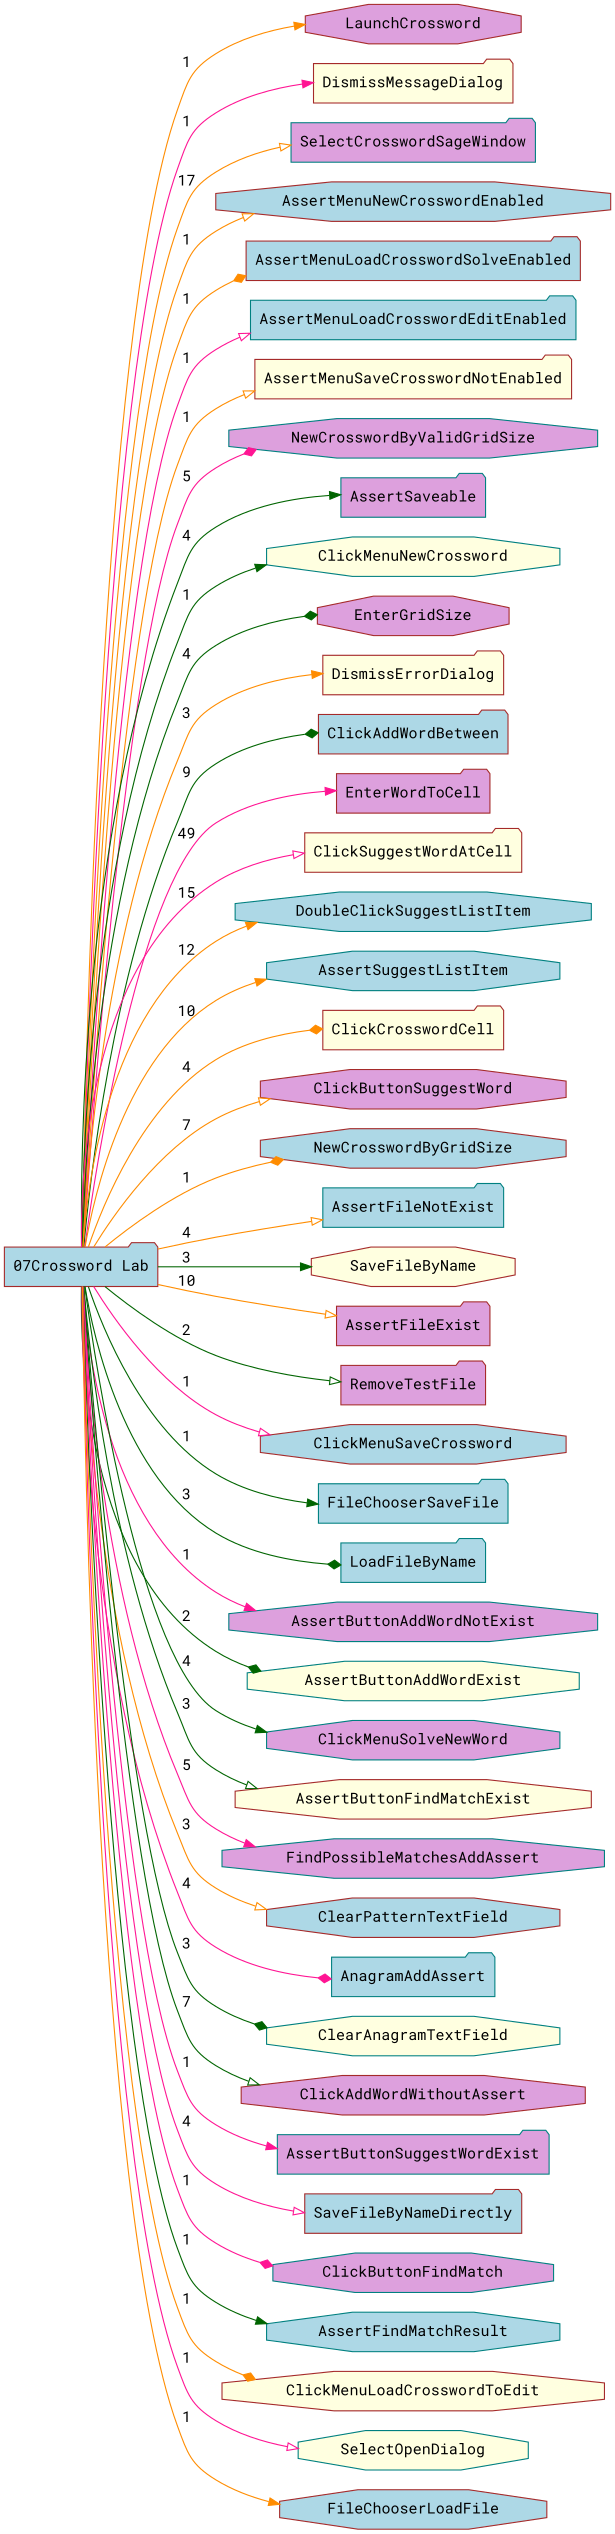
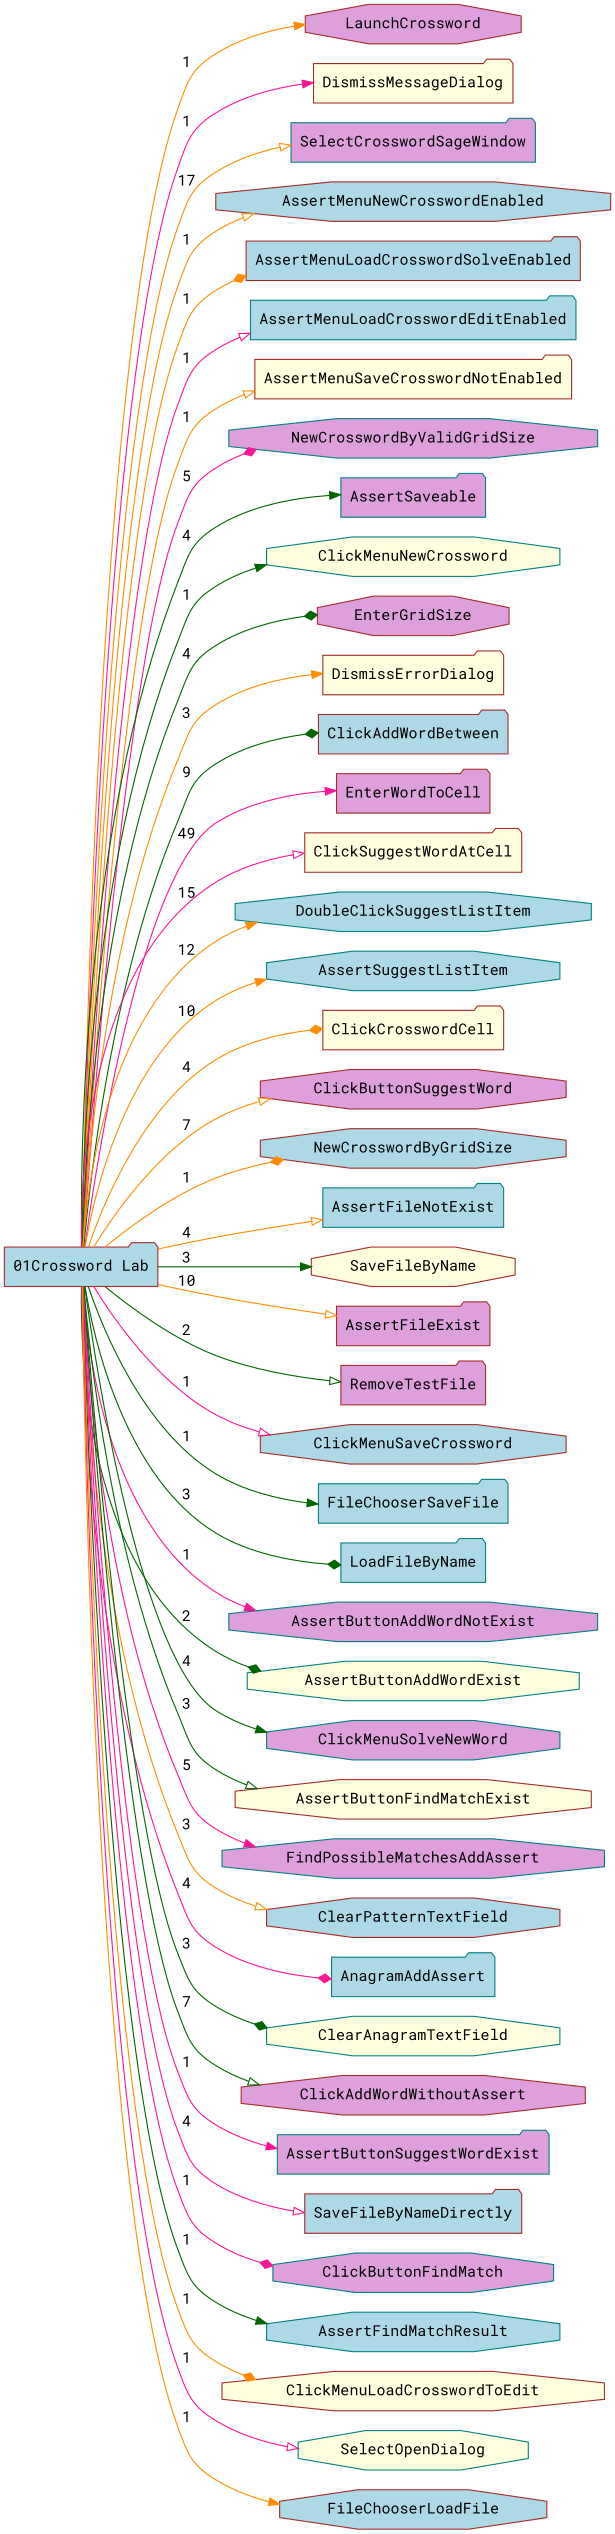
node "07Crossword Lab": label "07Crossword Lab" -> "01Crossword Lab"
